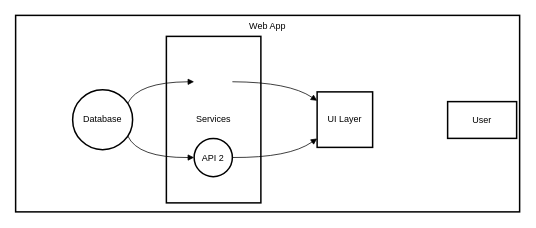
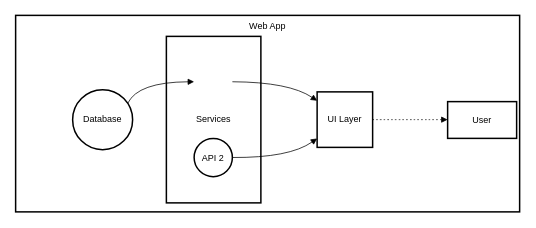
edge "UI Layer" -> "User": added
edge "Database" -> "API 2": removed
